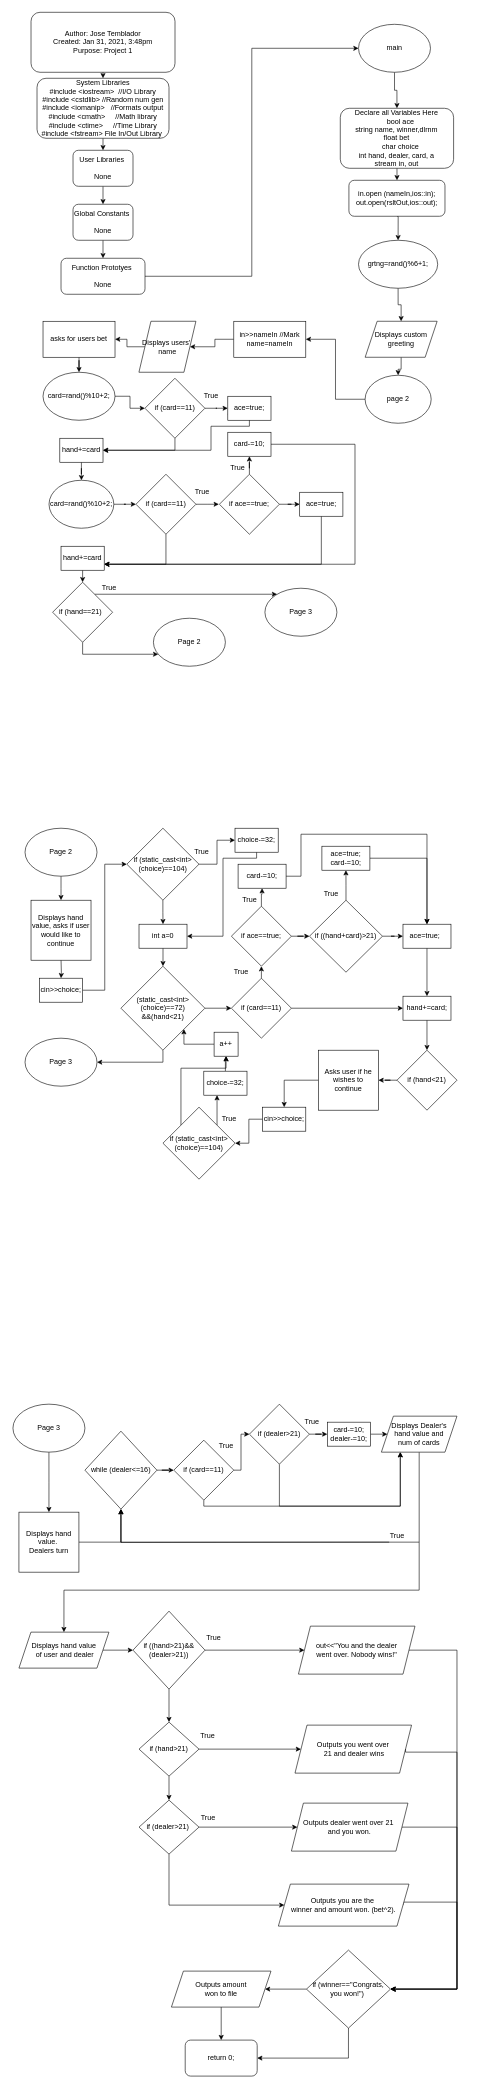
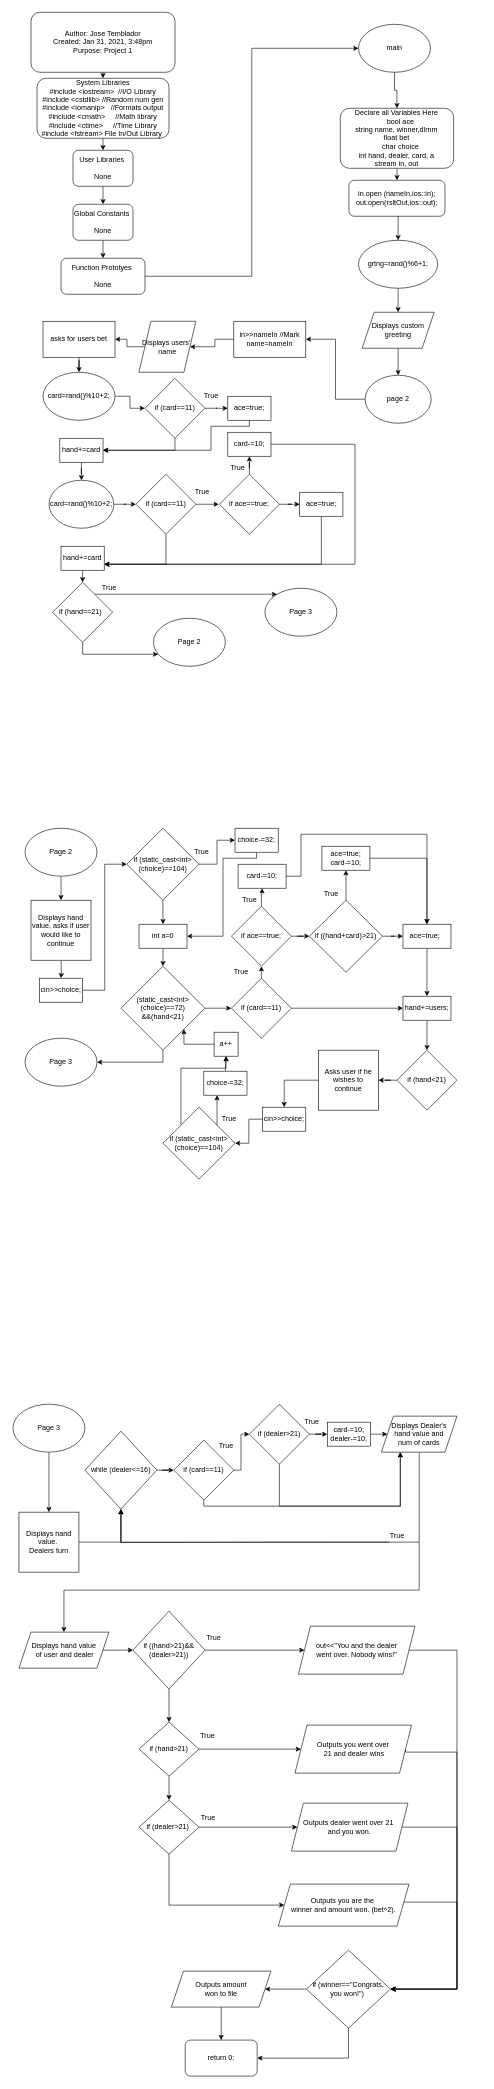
node "Displays custom greeting": moved (401, 339) -> (398, 330)
node "hand+=card;": label "hand+=card;" -> "hand+=users;"
